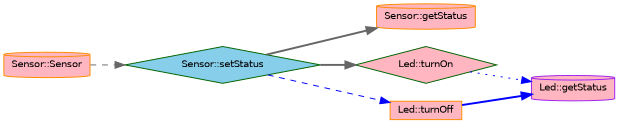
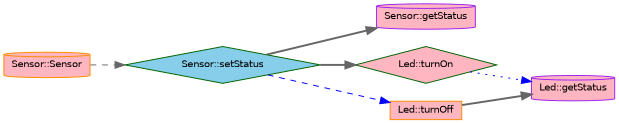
node "Sensor::getStatus": color darkorange -> purple
edge "Led::turnOff" -> "Led::getStatus": color blue -> gray40
